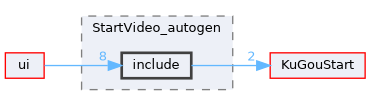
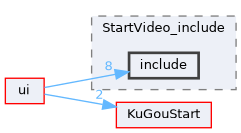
cluster "StartVideo_autogen": label "StartVideo_autogen" -> "StartVideo_include"
edge "include" -> "KuGouStart": now "ui" -> "KuGouStart"
